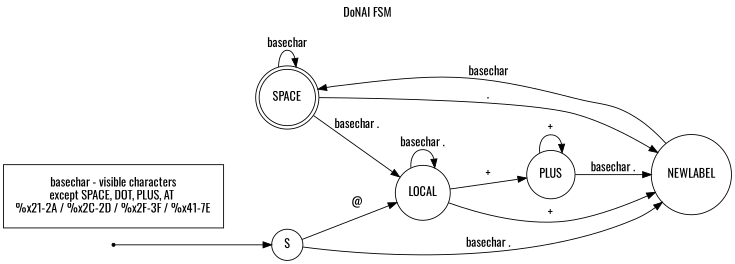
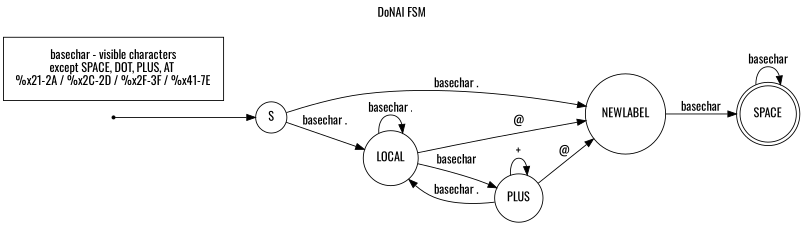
edge "SPACE" -> "NEWLABEL": removed, label "."
edge "SPACE" -> "LOCAL": now "PLUS" -> "LOCAL"
edge "PLUS" -> "NEWLABEL": label "basechar ." -> "@"
edge "LOCAL" -> "PLUS": label "+" -> "basechar"
edge "S" -> "LOCAL": label "@" -> "basechar ."
edge "LOCAL" -> "NEWLABEL": label "+" -> "@"
